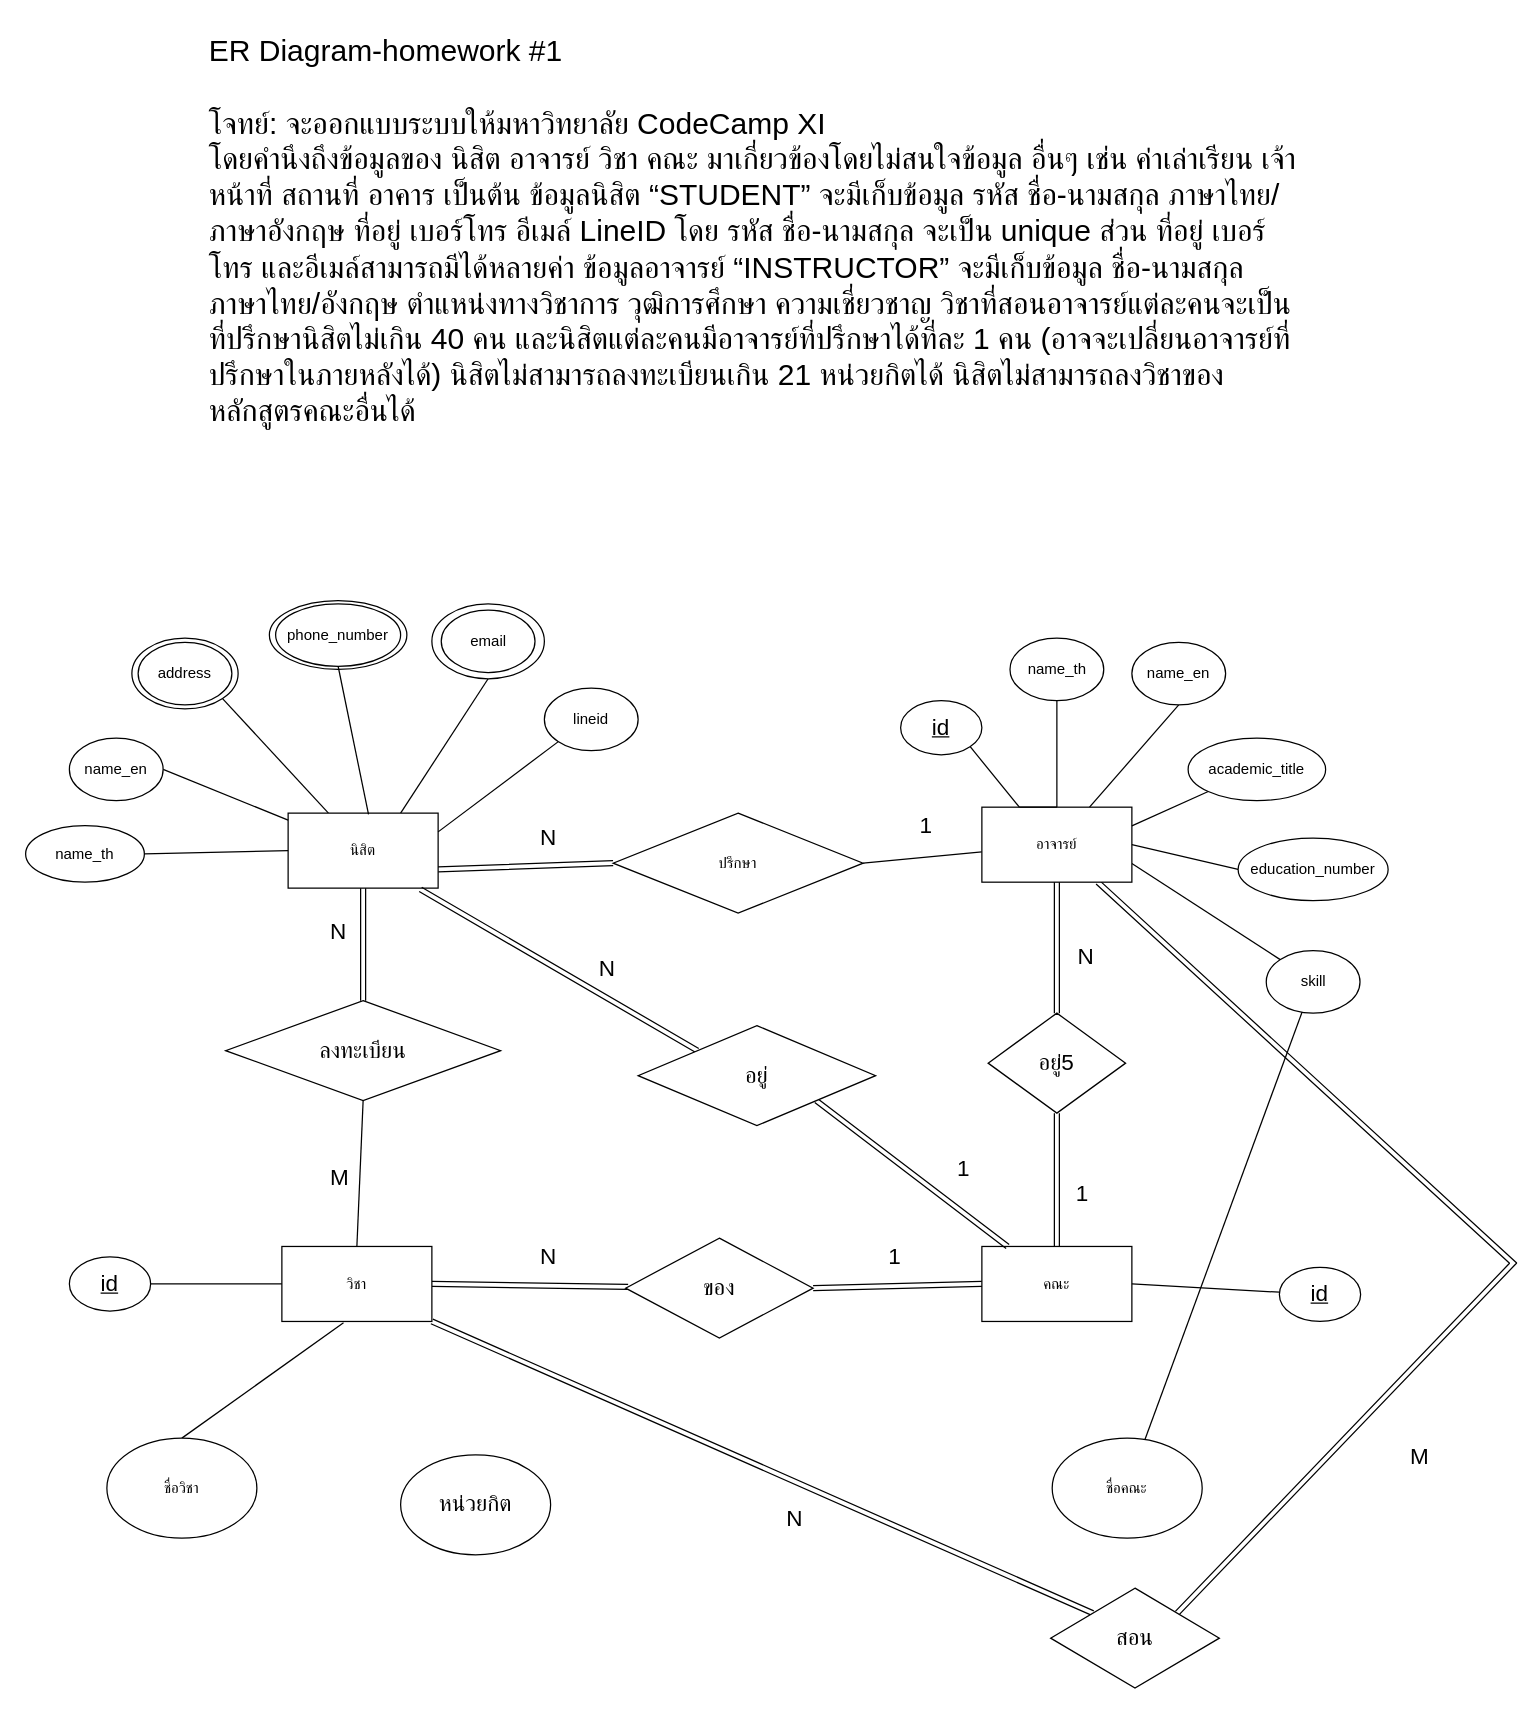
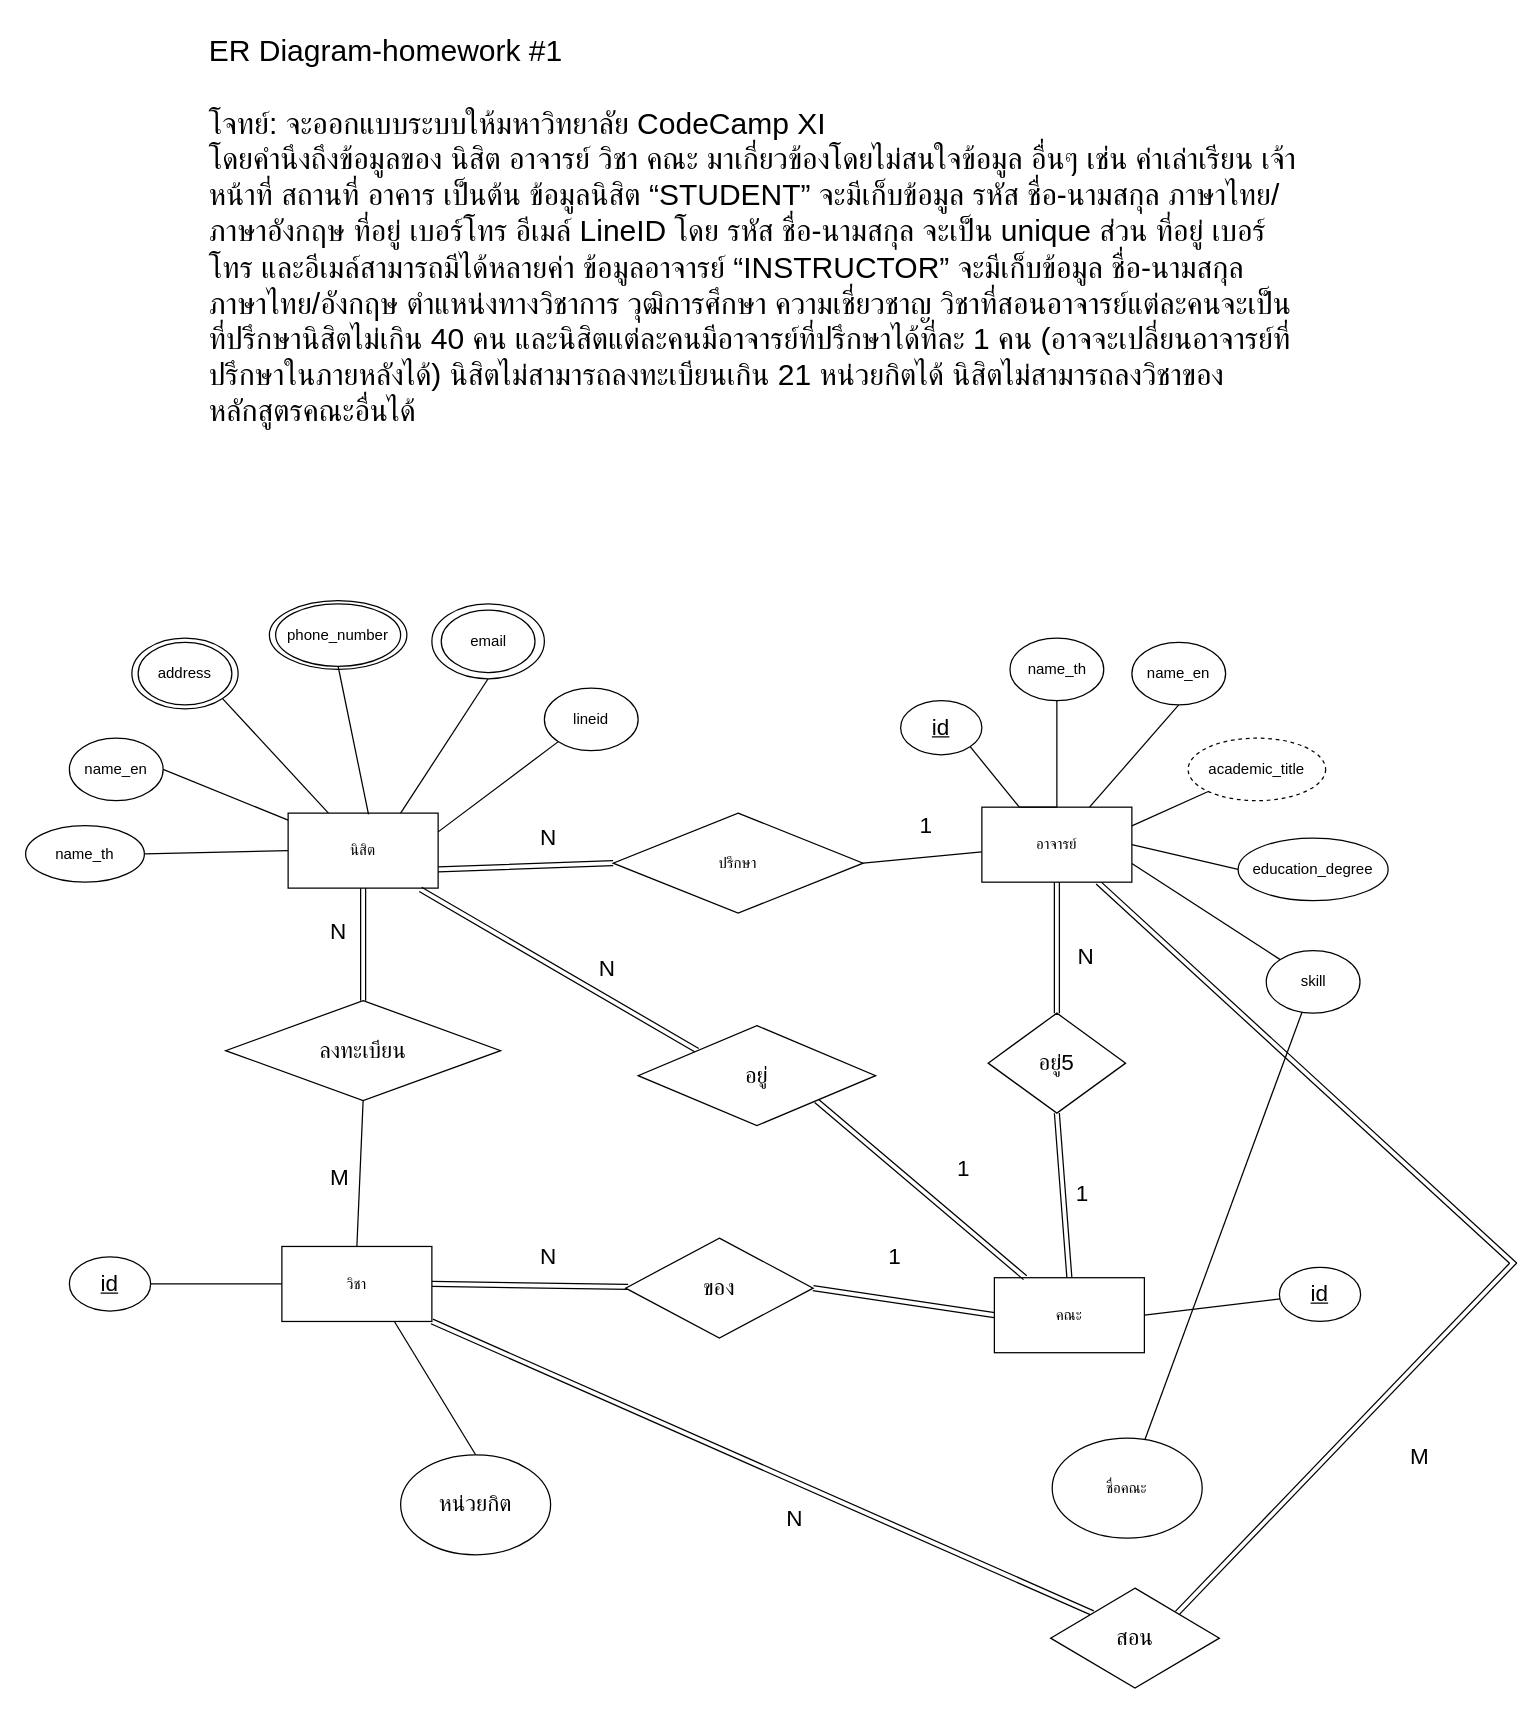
node "academic_title": style solid -> dashed
node "education_number": label "education_number" -> "education_degree"
node "คณะ": moved (1057, 1284) -> (1069, 1315)
edge "วิชา" -- "ชื่อวิชา": removed
edge "วิชา" -- "หน่วยกิต": added
node "ชื่อวิชา": removed
